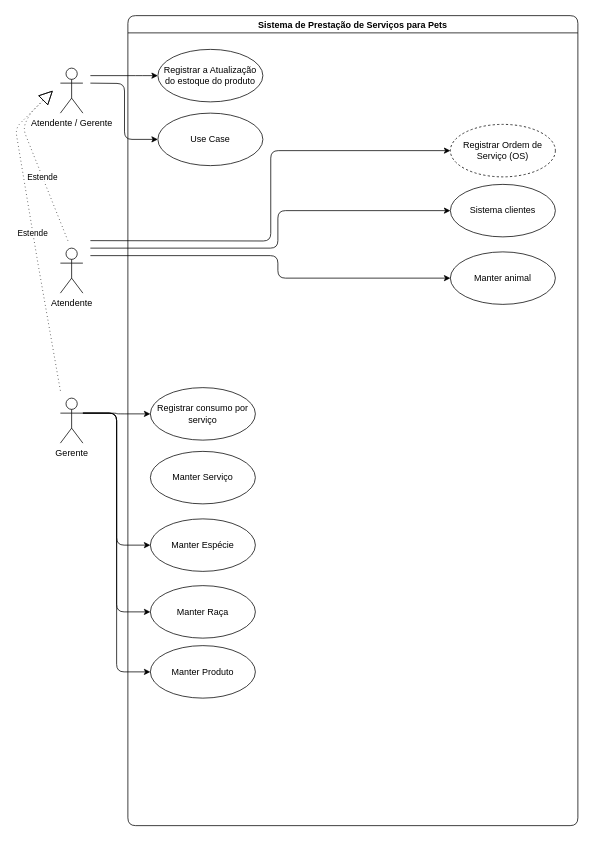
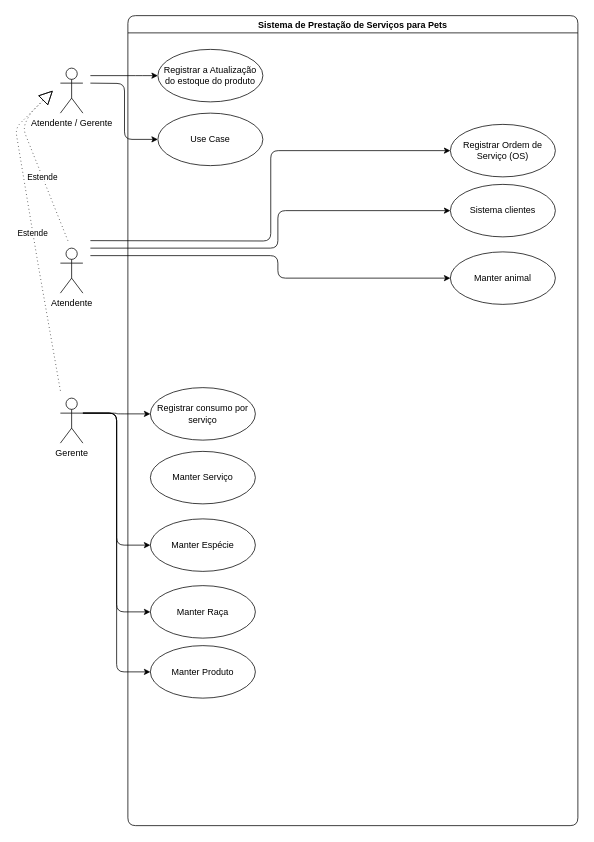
node "Registrar Ordem de Serviço (OS)": style dashed -> solid
